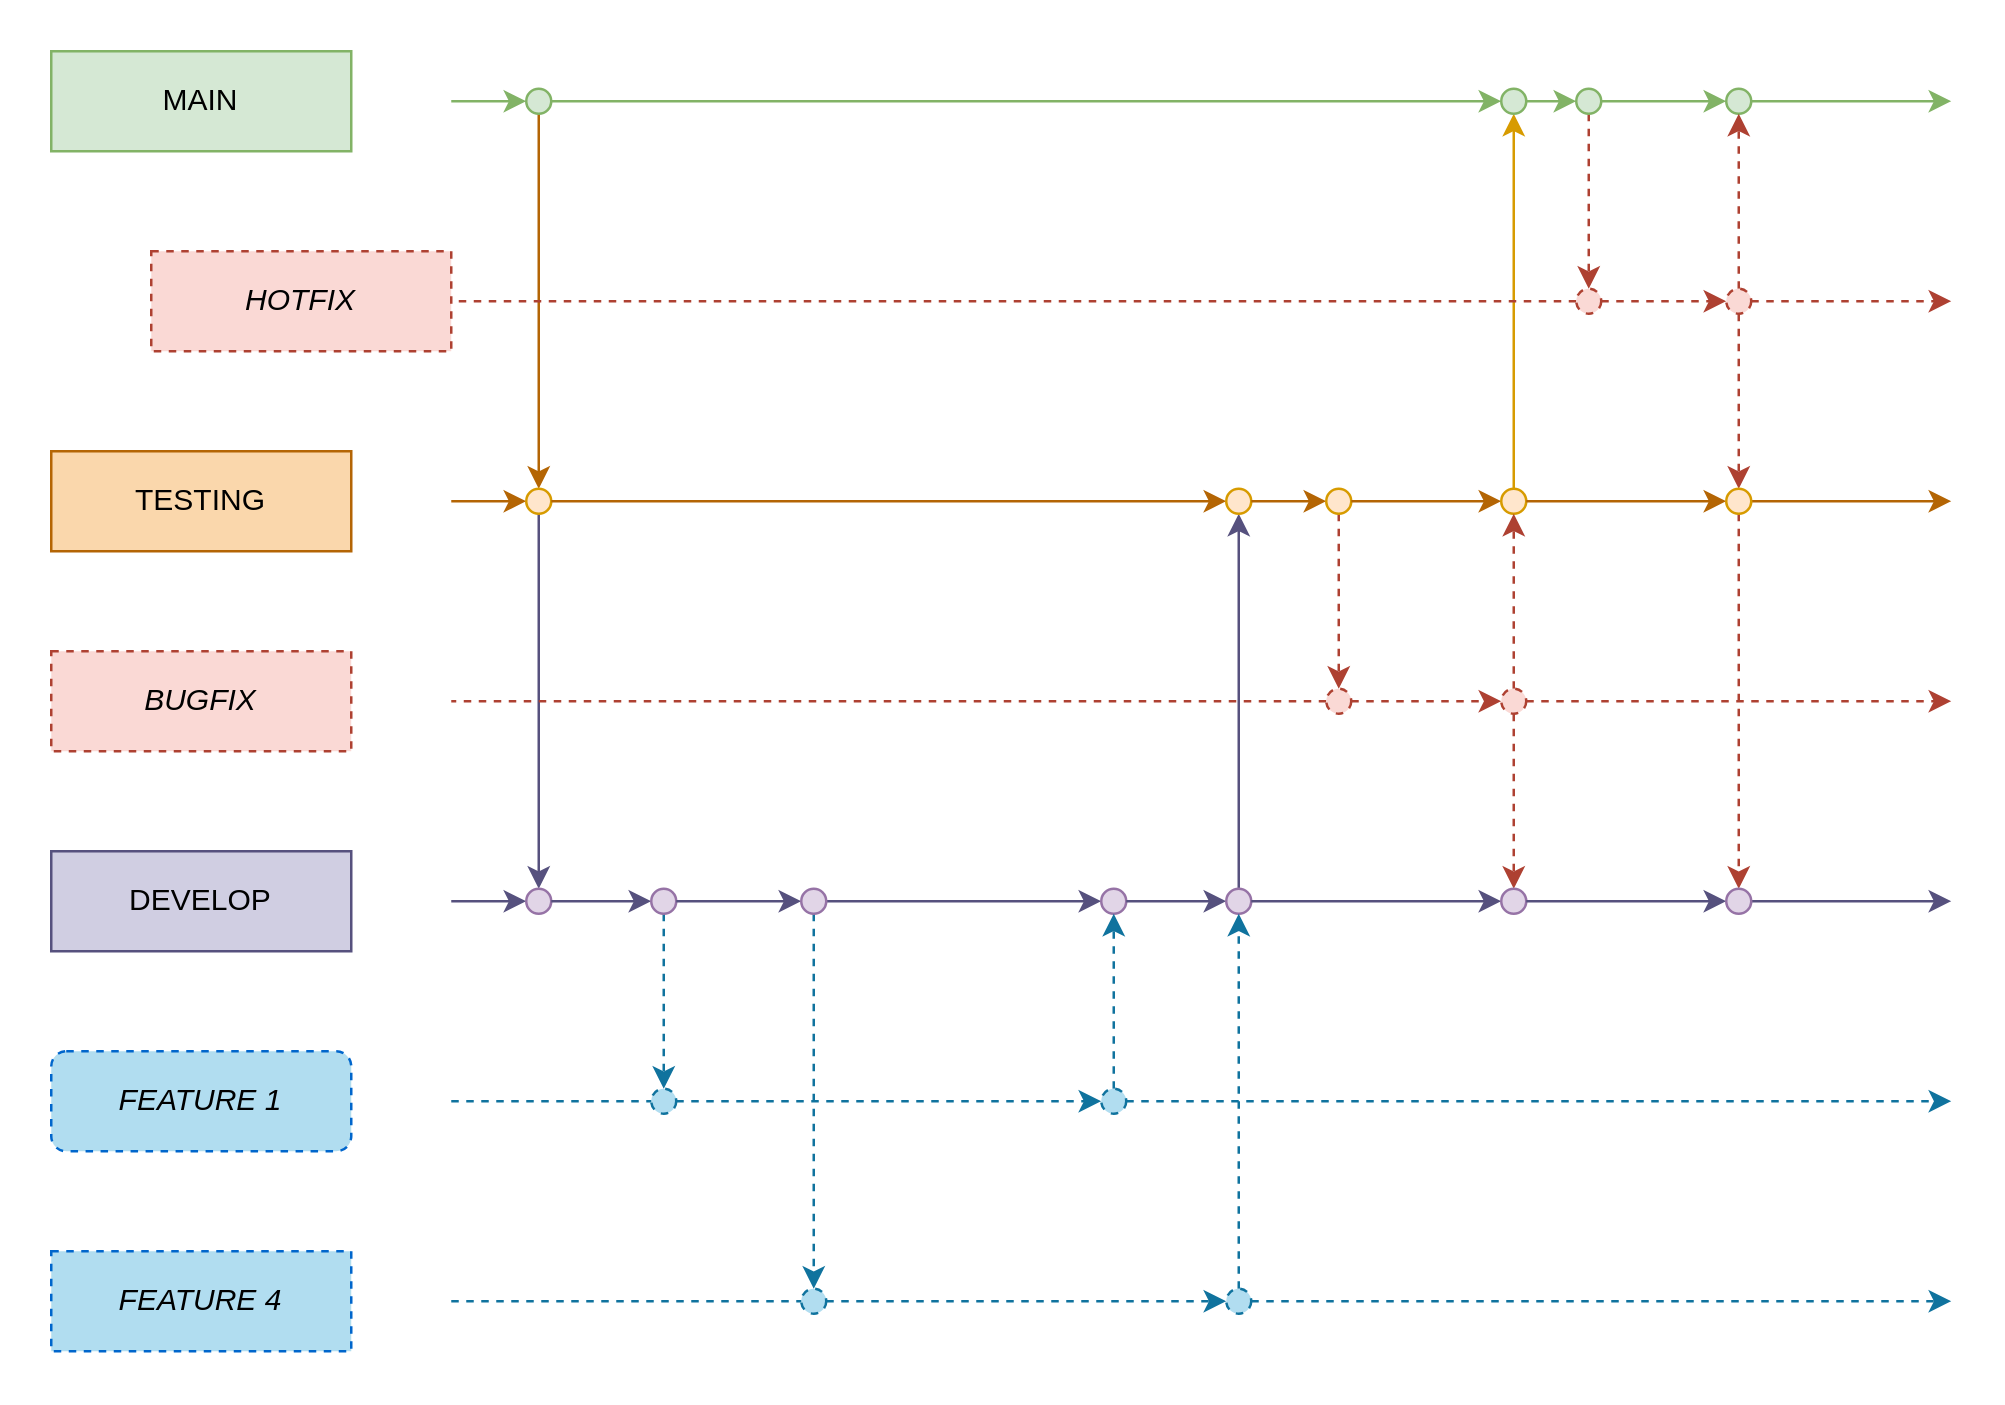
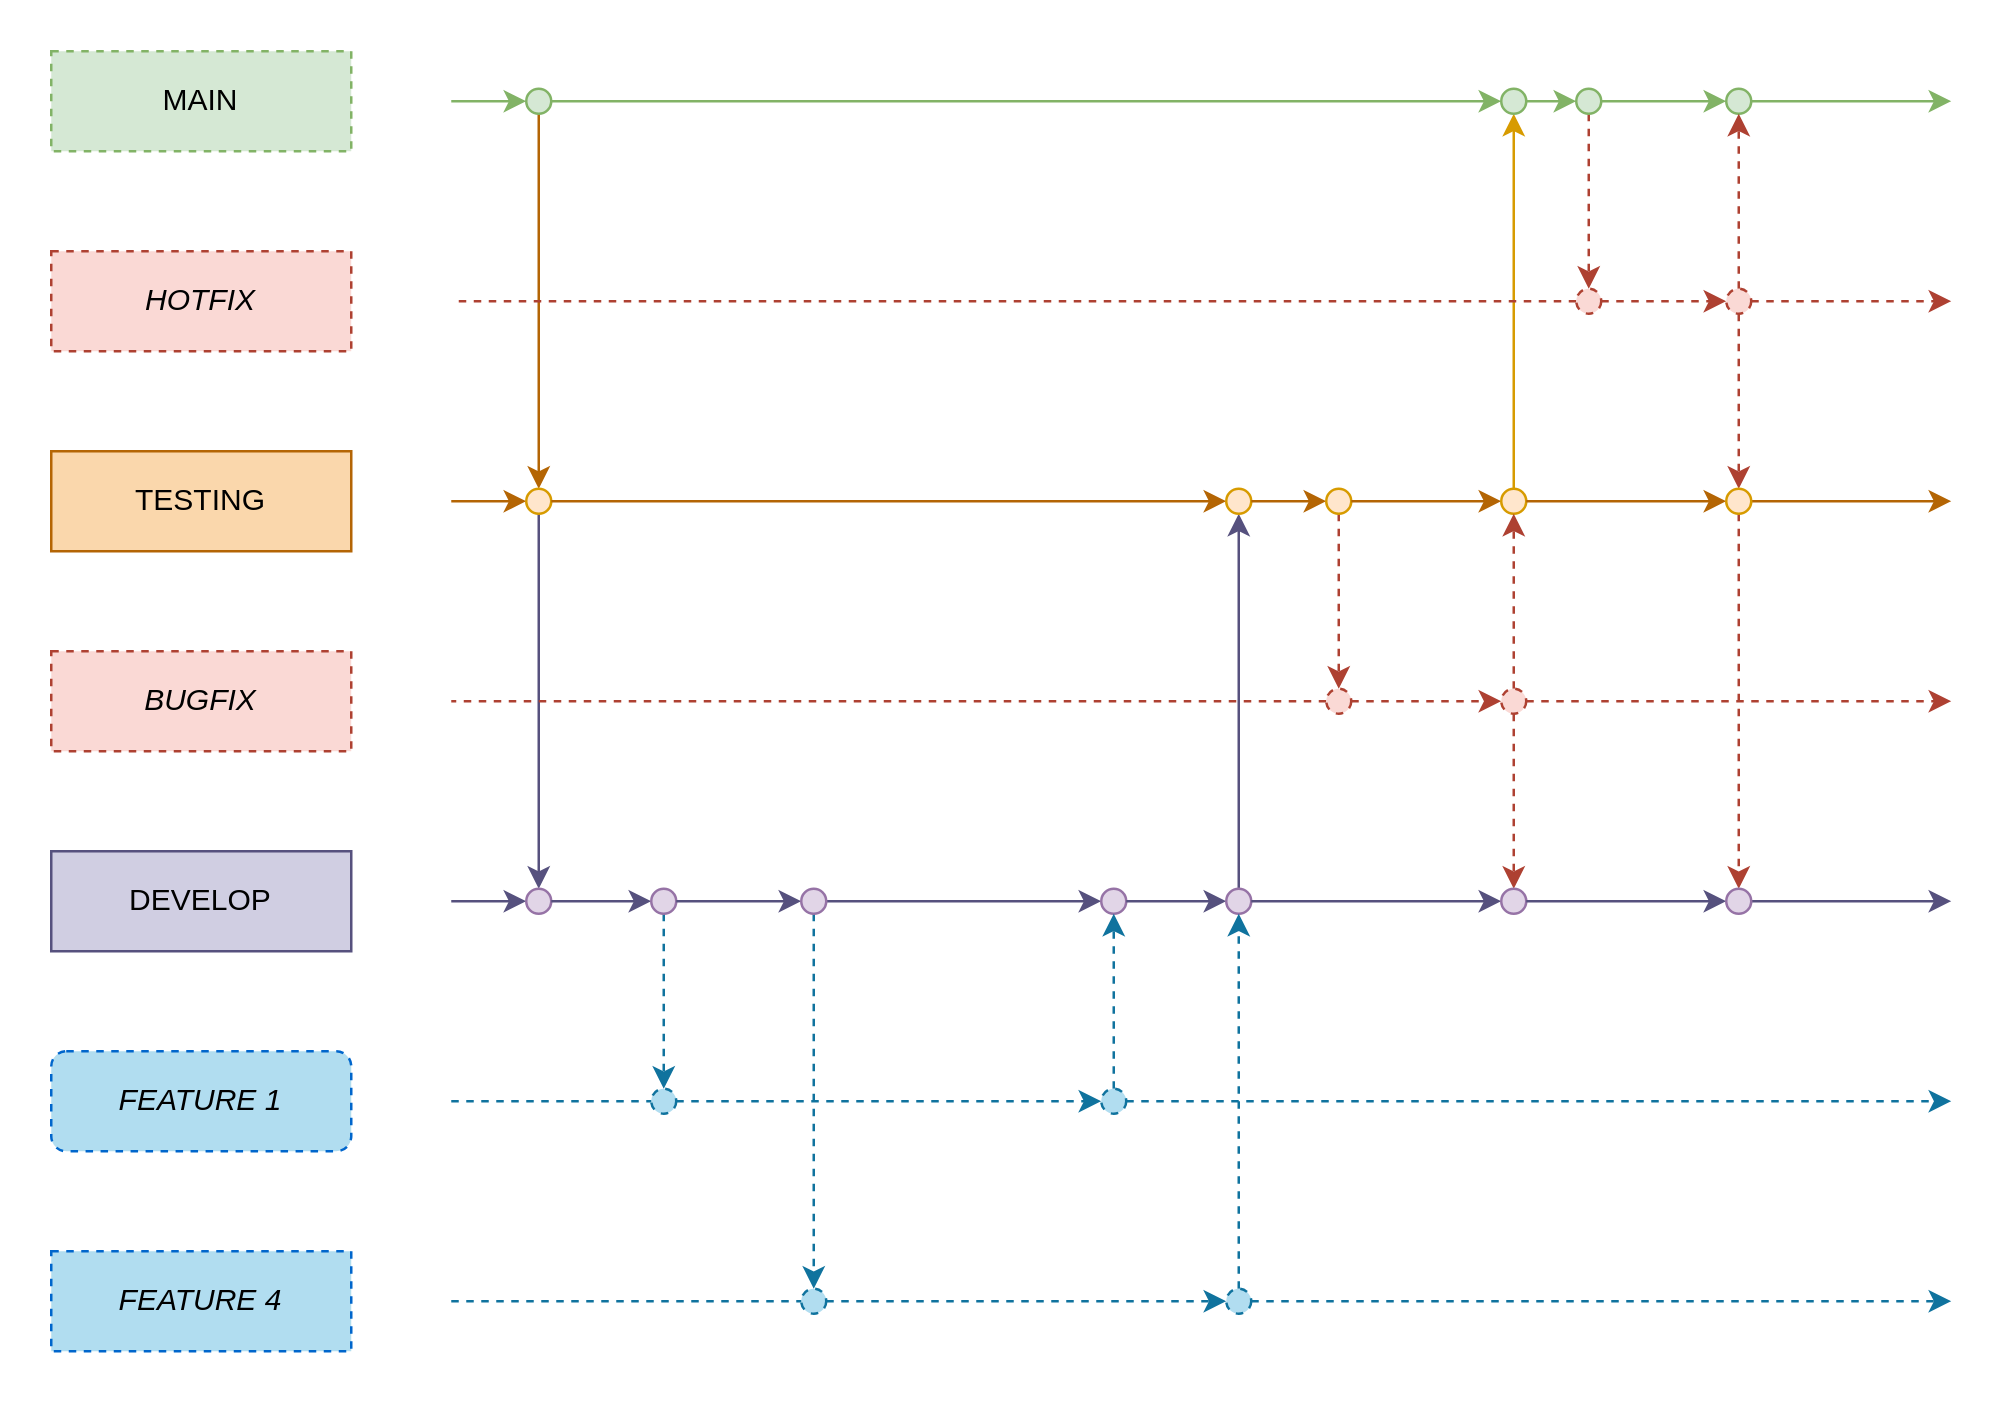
node "MAIN": style solid -> dashed
node "HOTFIX": moved (301, 301) -> (201, 301)
